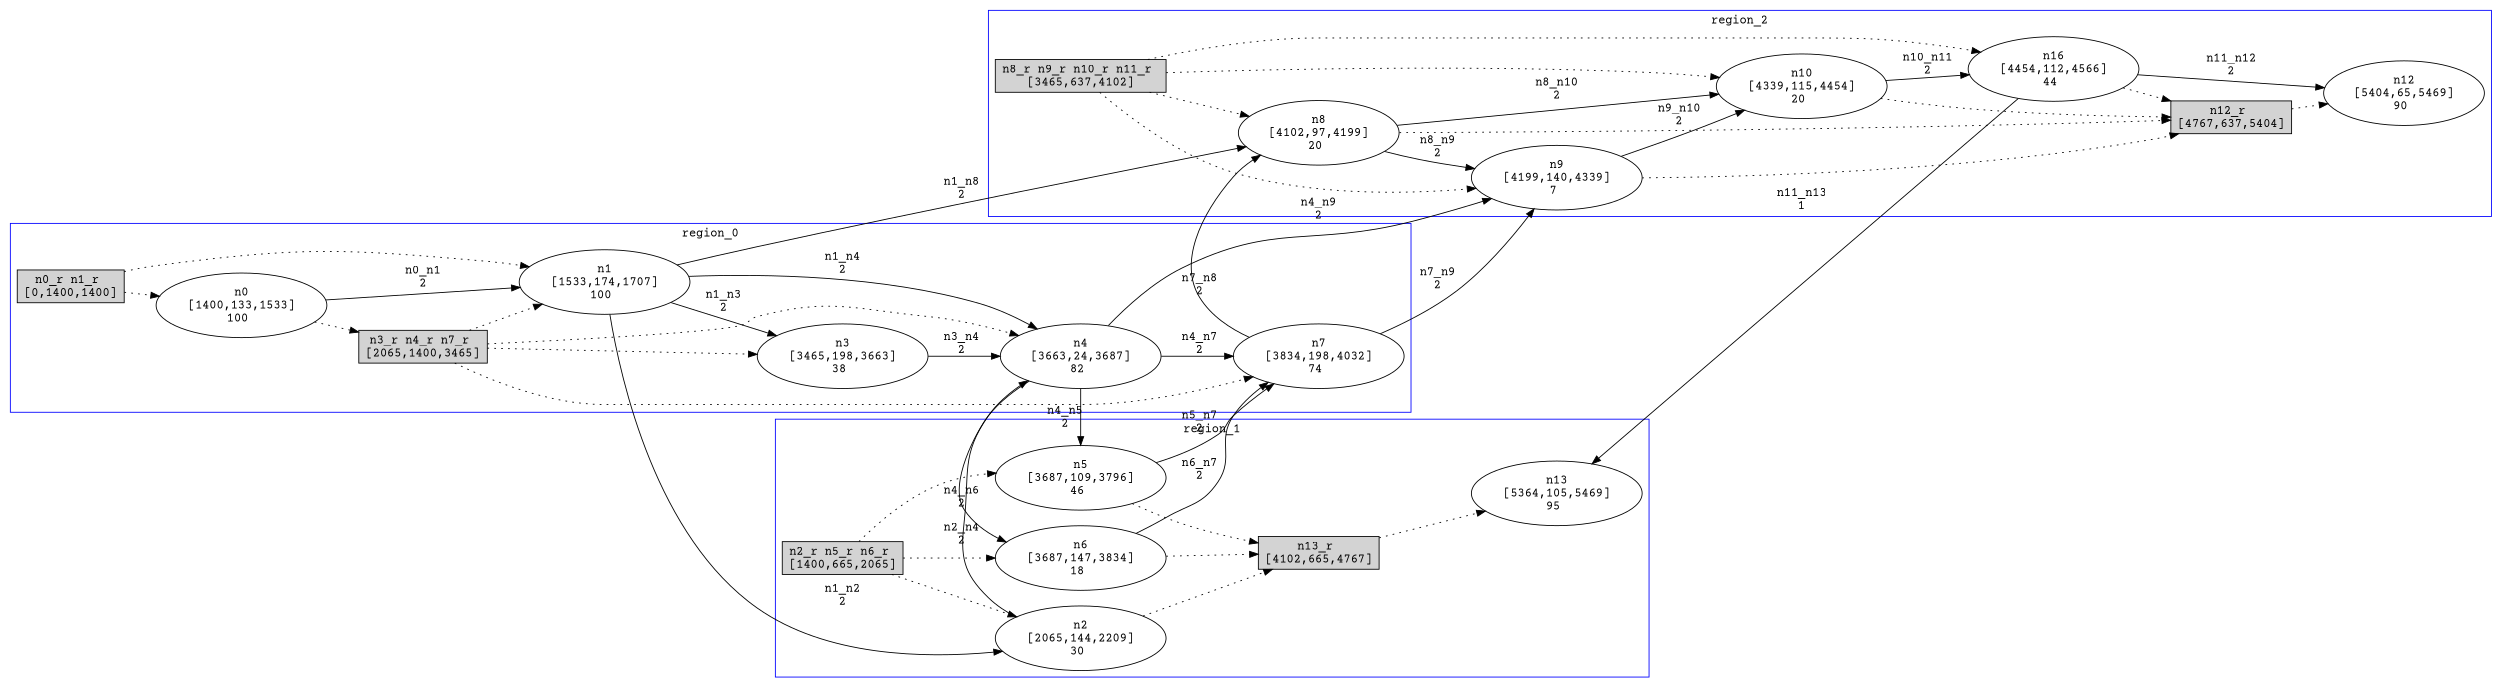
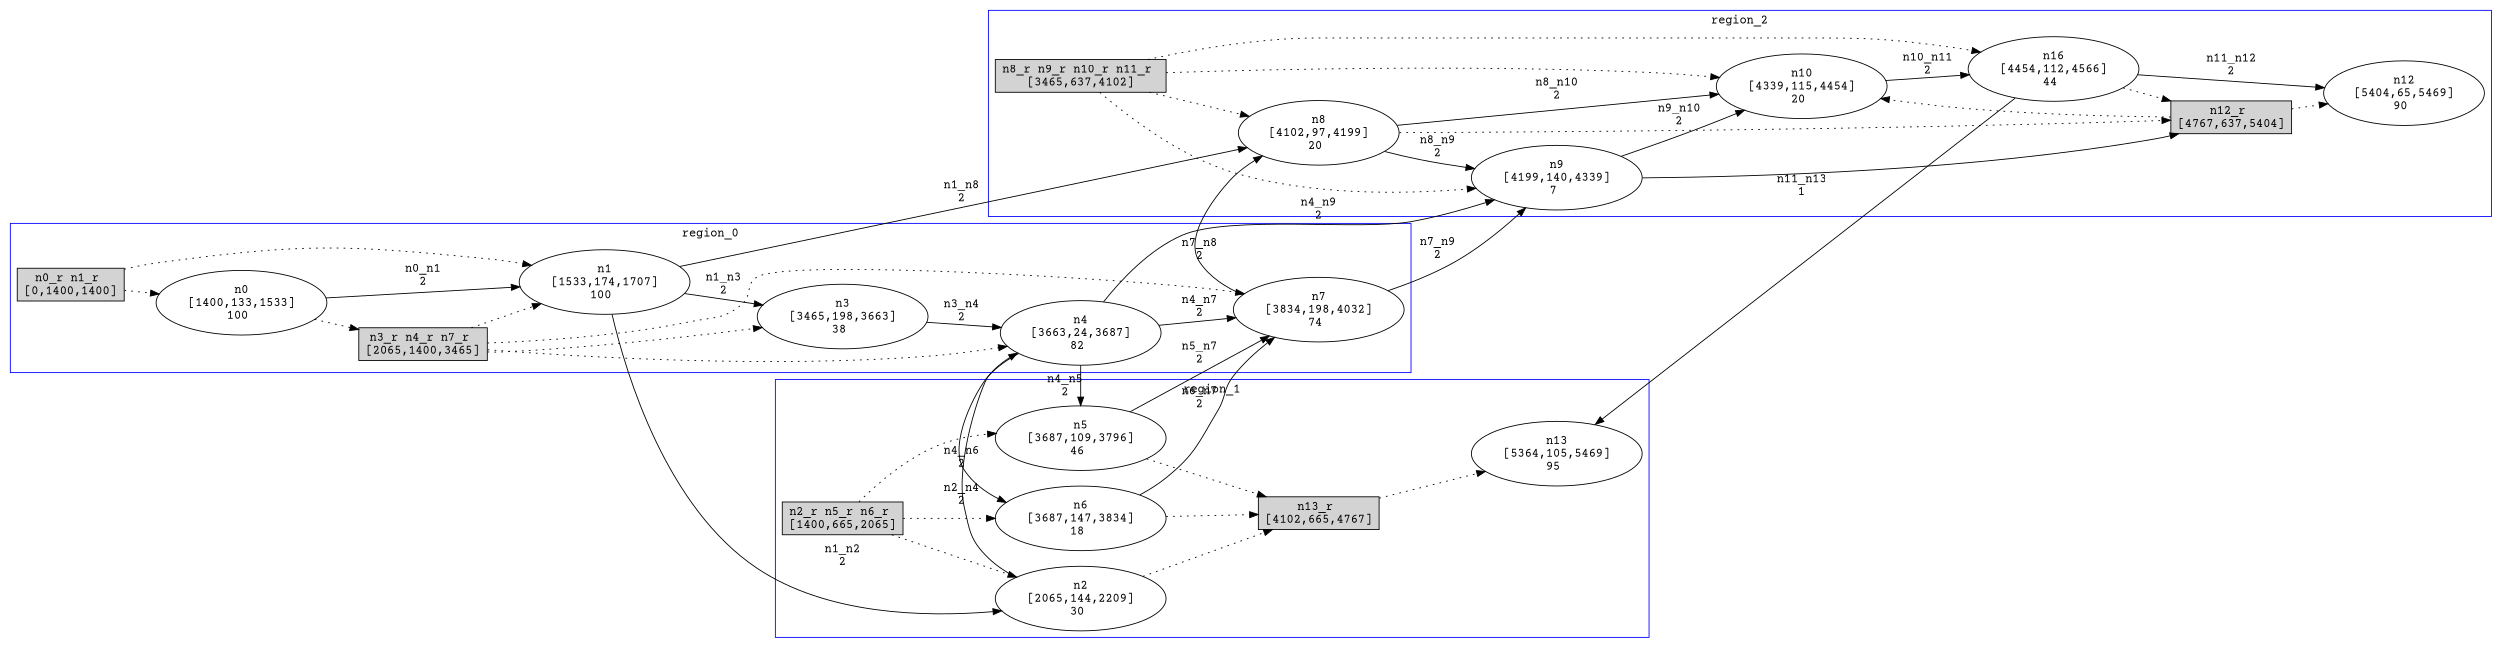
edge "n10 [4339,115,4454] 20" -> "n12_r [4767,637,5404]": reversed
edge "n9 [4199,140,4339] 7" -> "n12_r [4767,637,5404]": style dotted -> solid
edge "n1 [1533,174,1707] 100" -> "n4 [3663,24,3687] 82": removed, label "n1_n4 2"
